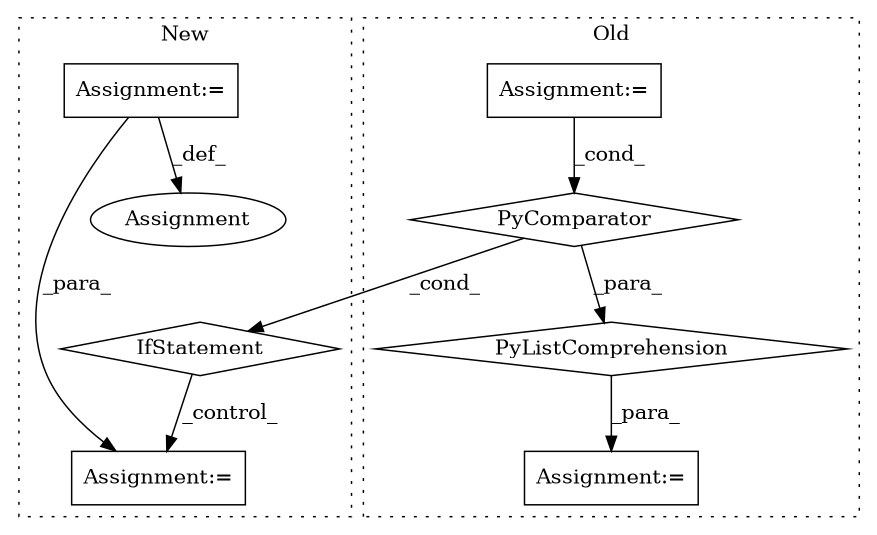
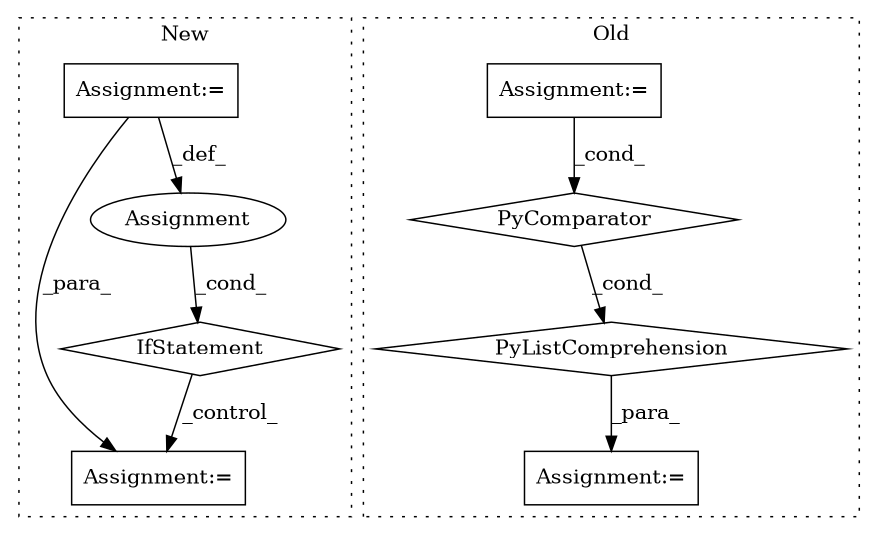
edge "PyComparator" -> "IfStatement": now "Assignment" -> "IfStatement"
edge "PyComparator" -> "PyListComprehension": label "_para_" -> "_cond_"
